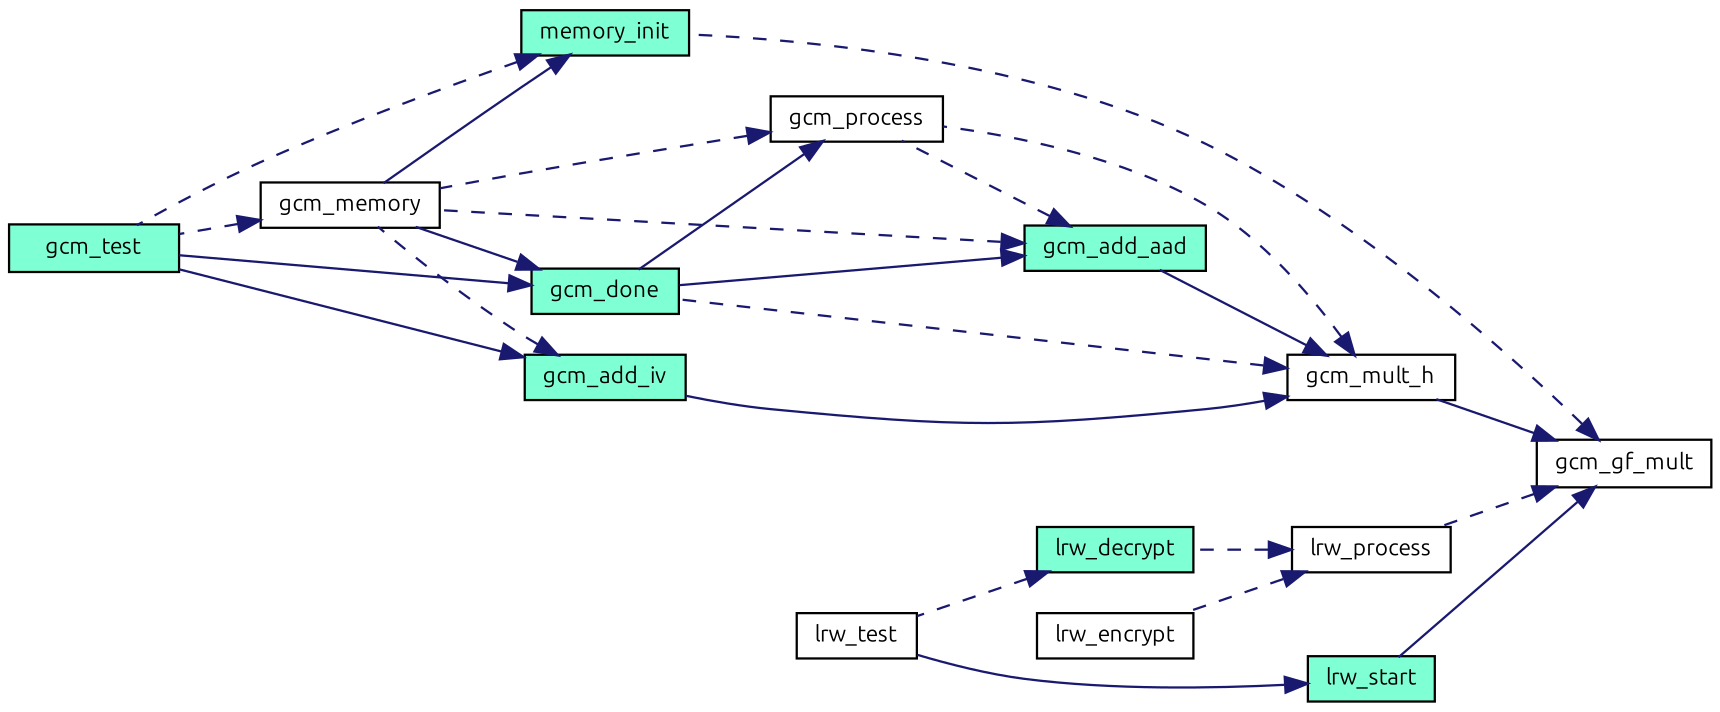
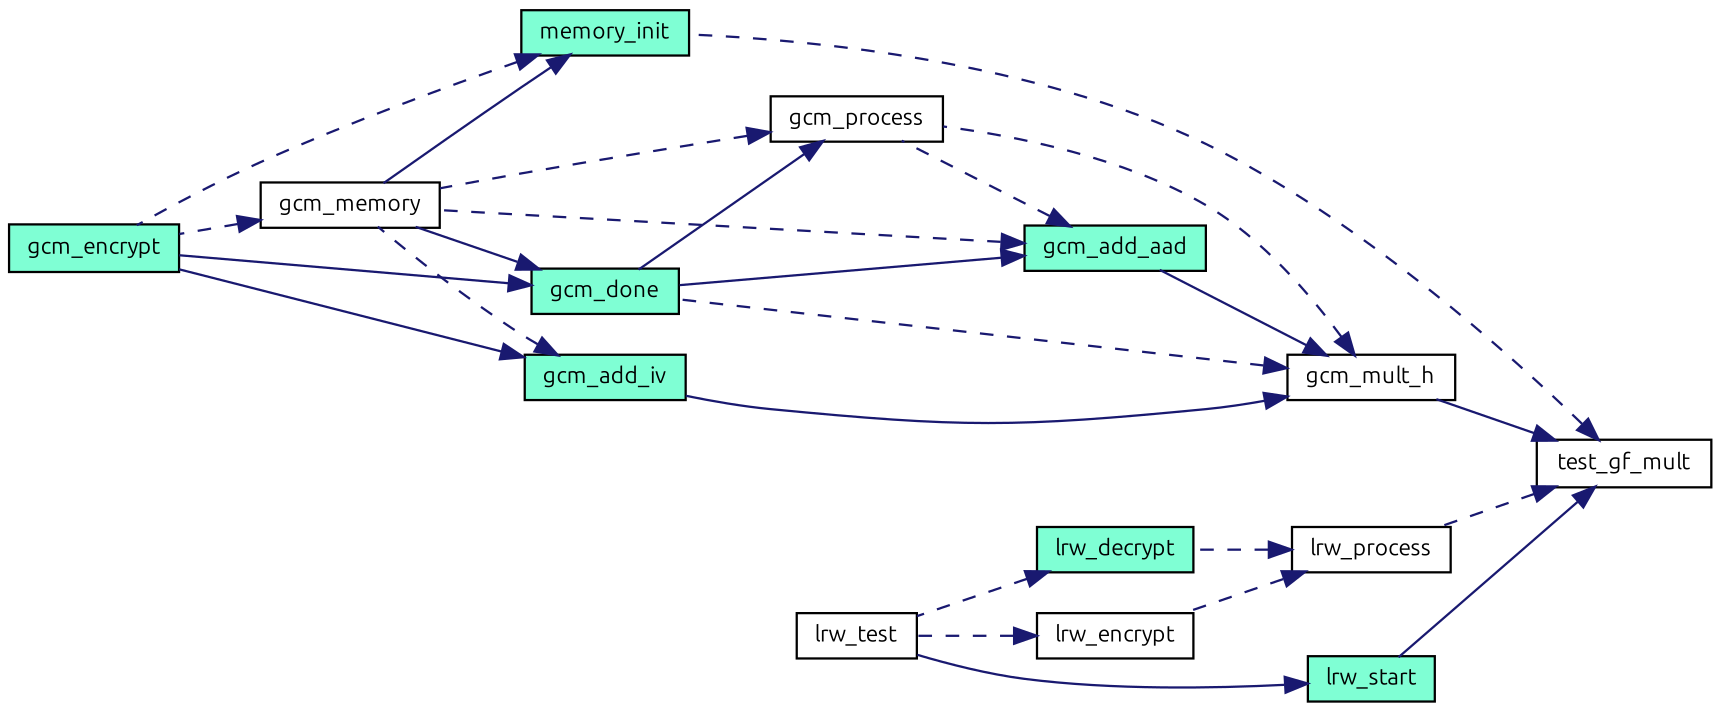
node "gcm_test": label "gcm_test" -> "gcm_encrypt"
node "gcm_gf_mult": label "gcm_gf_mult" -> "test_gf_mult"
edge "lrw_test" -> "lrw_encrypt": added
